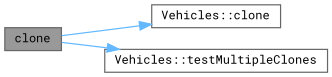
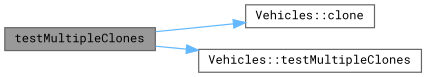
node "clone": label "clone" -> "testMultipleClones"
